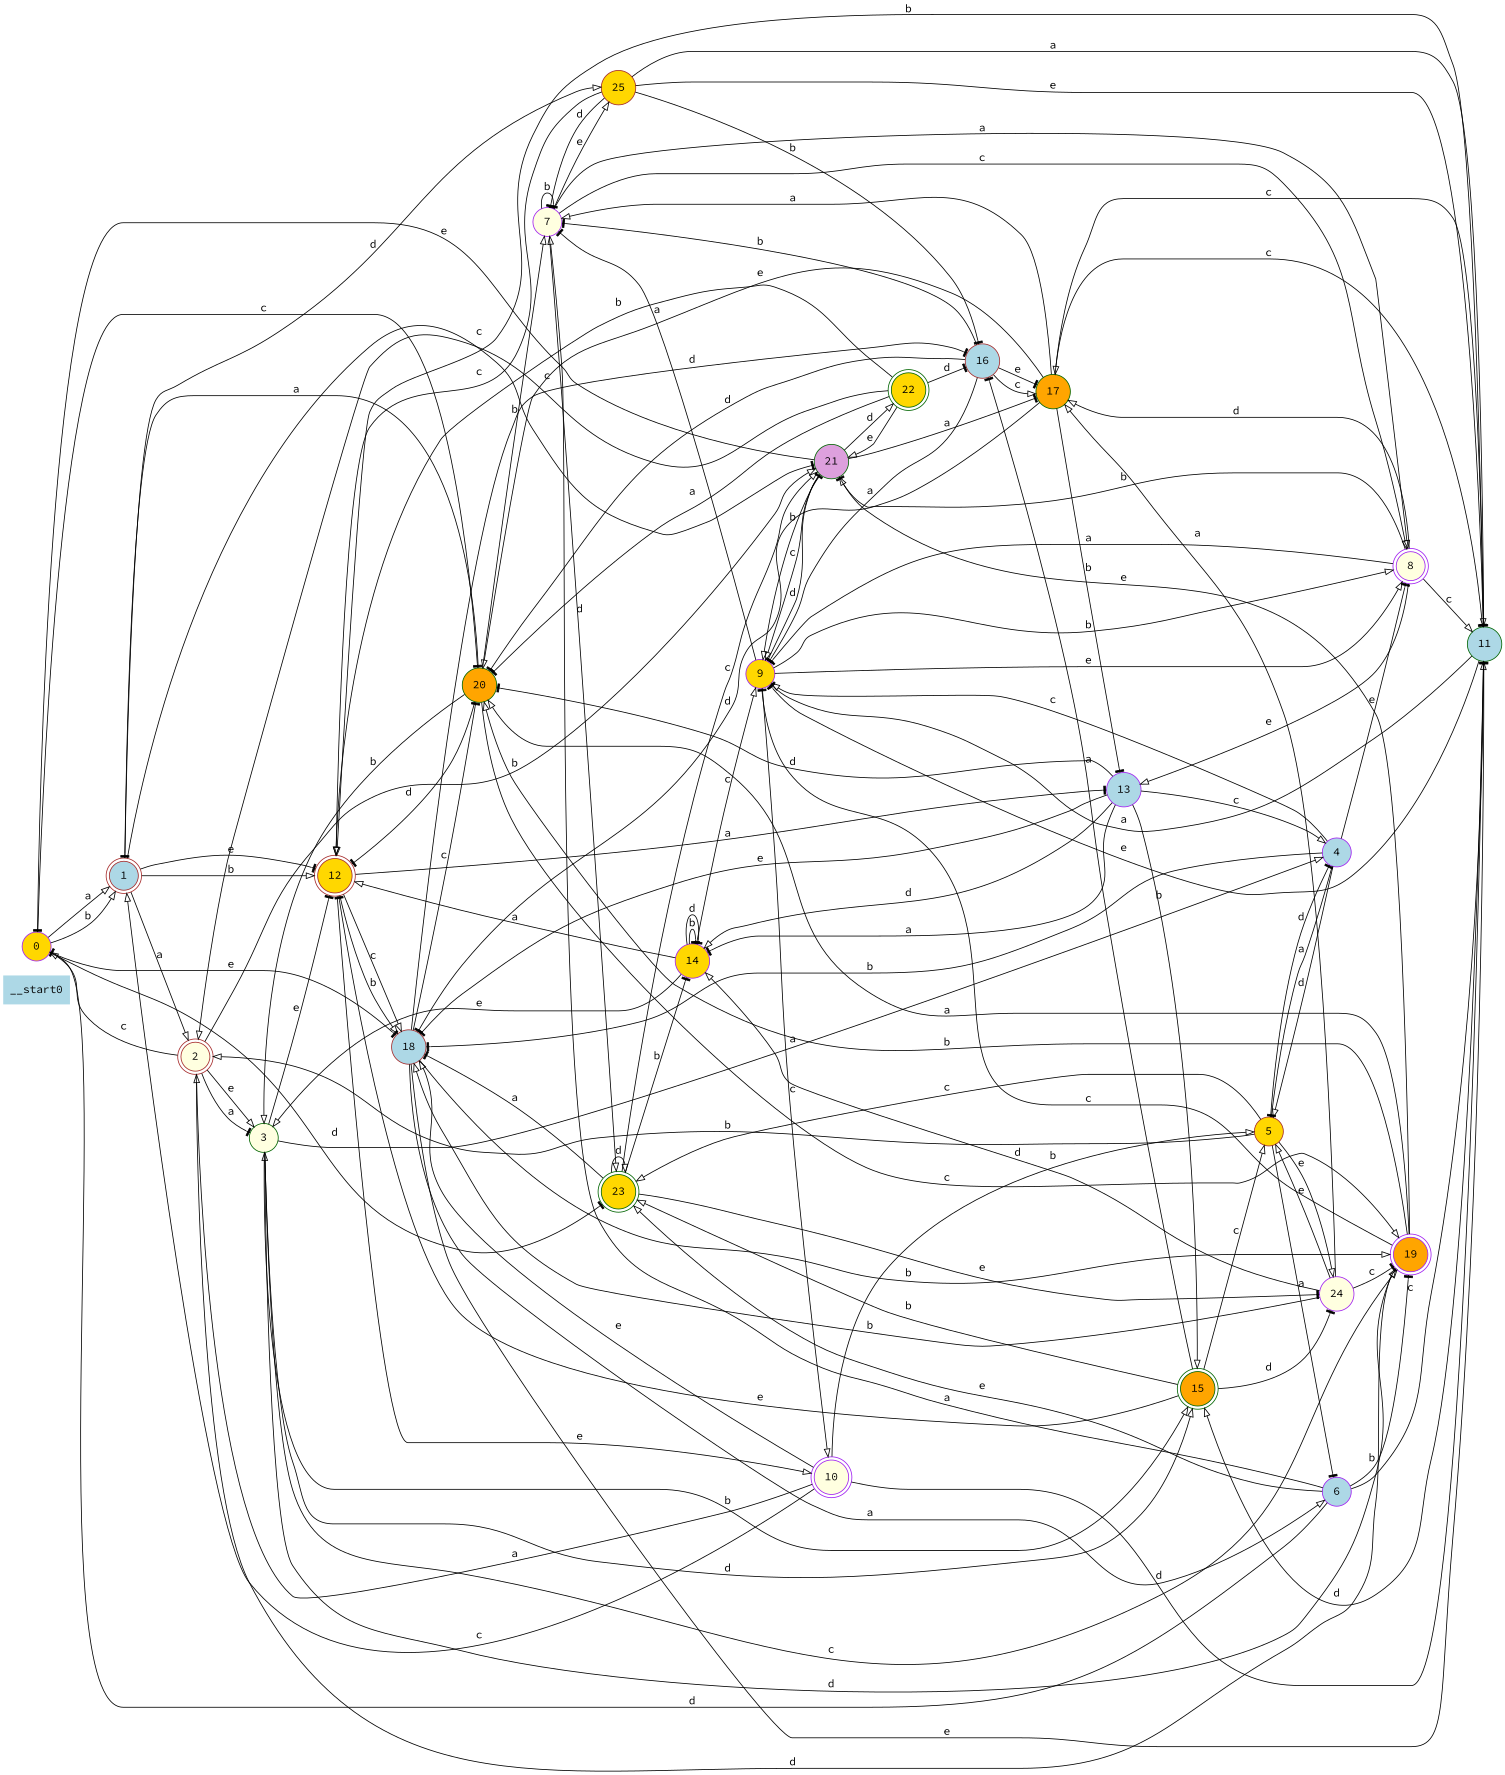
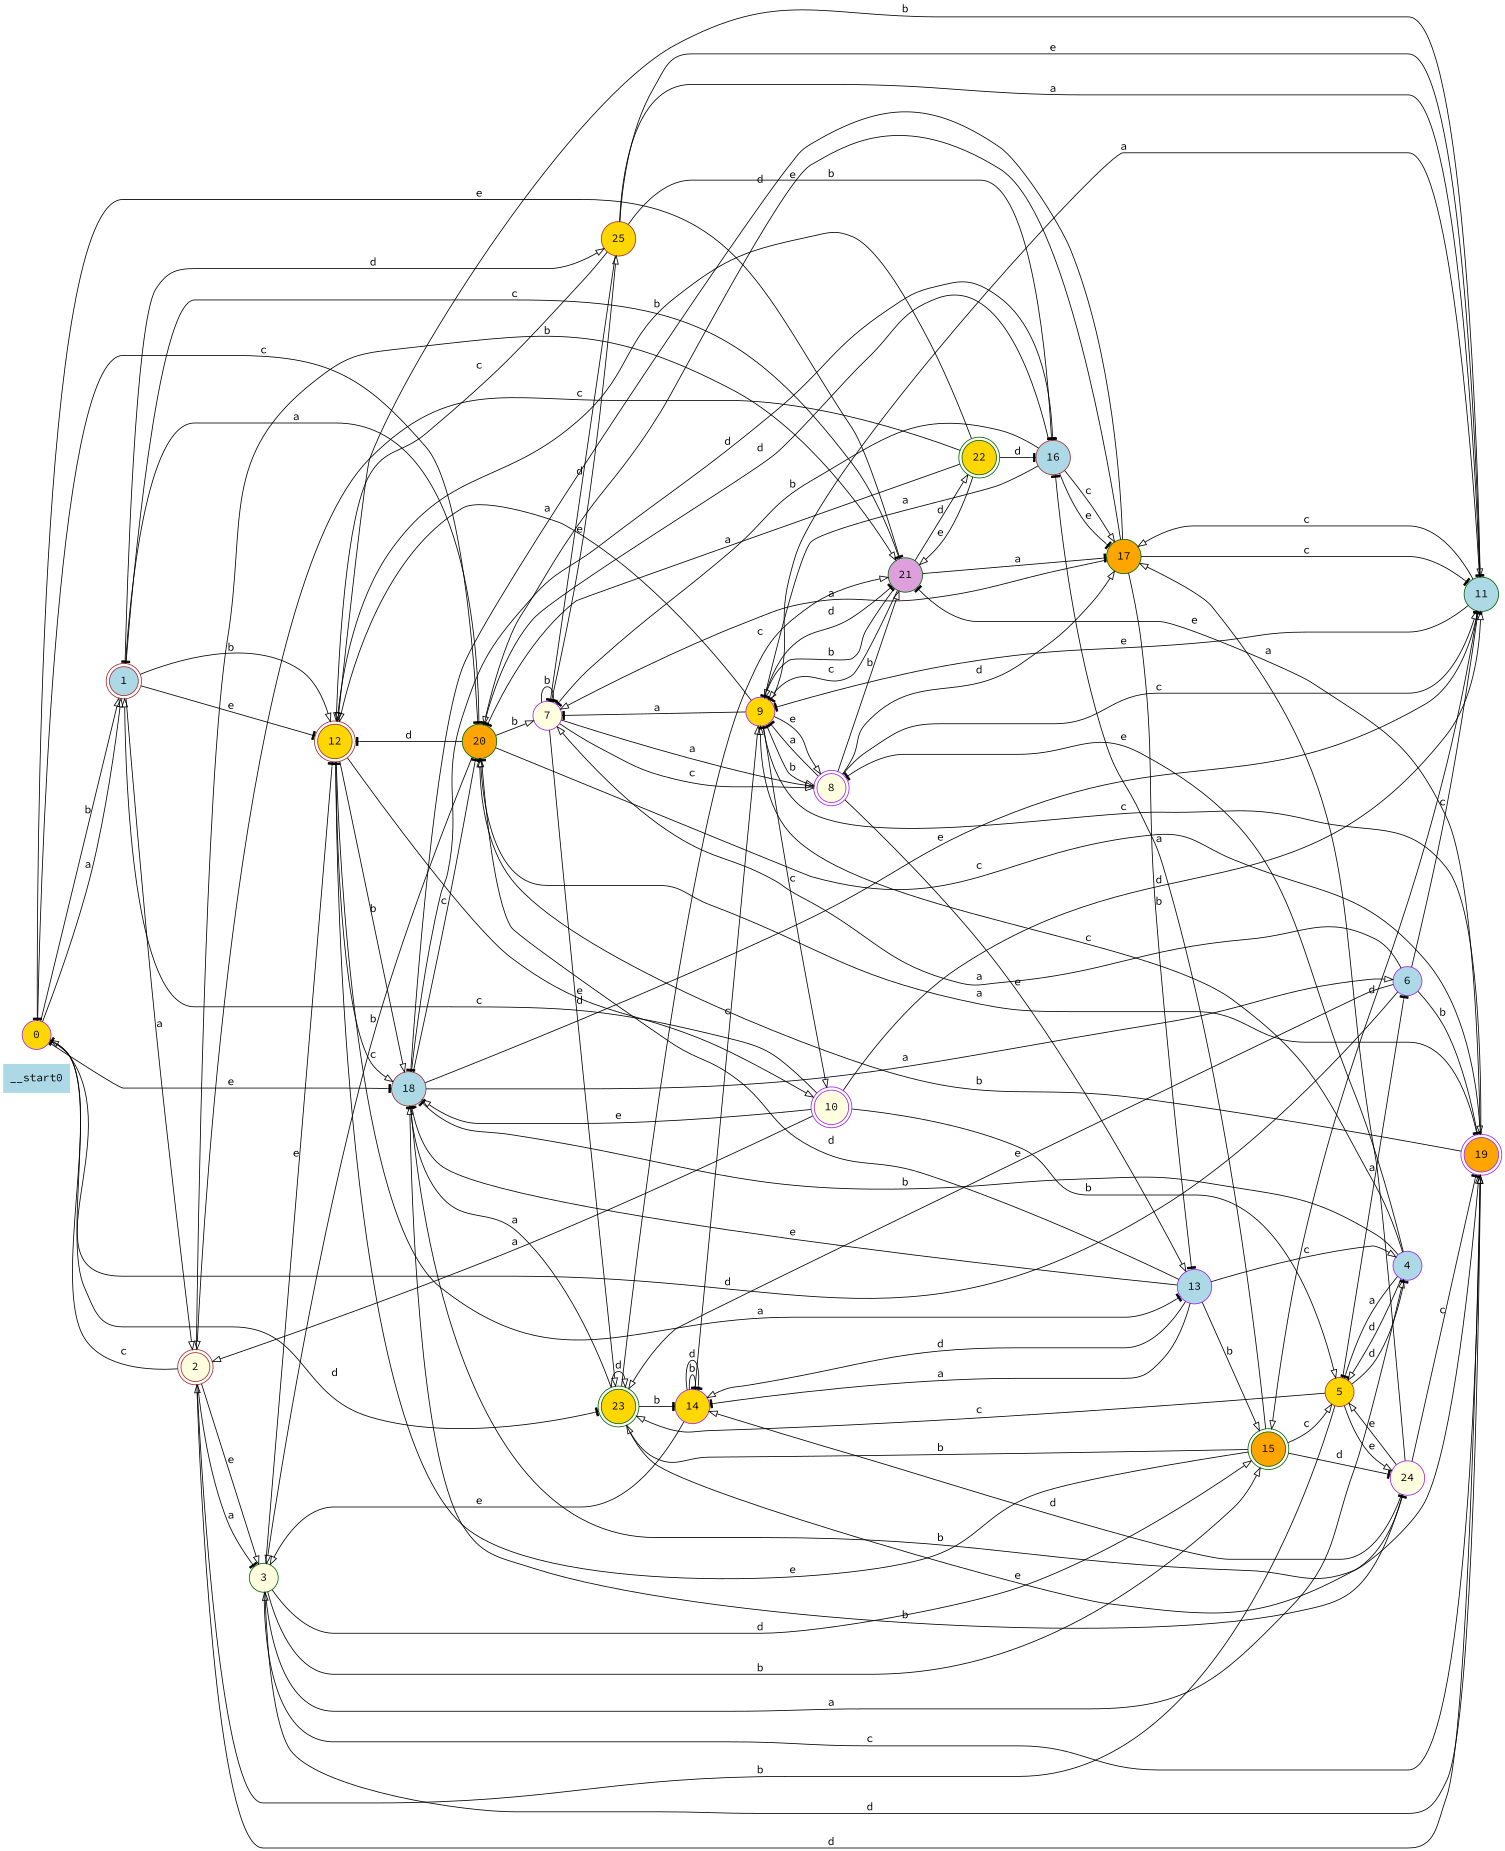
edge "14" -> "12": now "9" -> "12"
